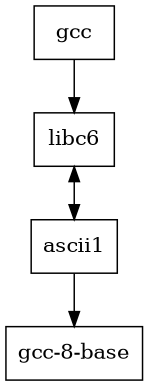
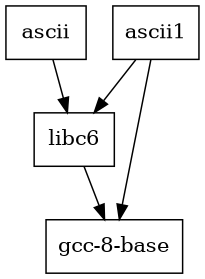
node "gcc": label "gcc" -> "ascii"
edge "libc6" -> "ascii1": now "libc6" -> "gcc-8-base"
